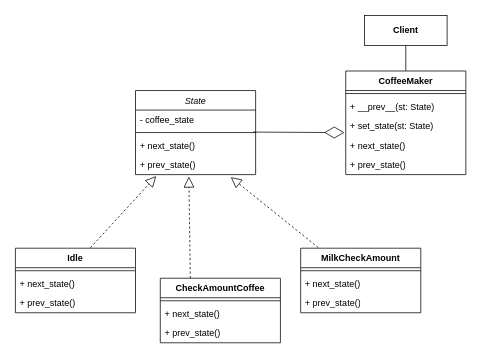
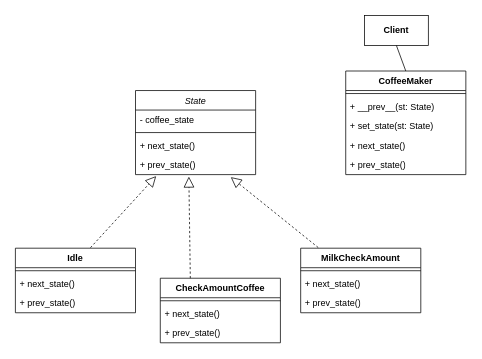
node "Client": size 83x30 -> 64x30
edge "- coffee_state" -> "+ set_state(st: State)": removed
